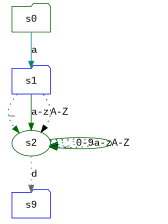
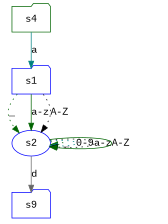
node "s0": label "s0" -> "s4"
node "s2": color darkgreen -> blue
edge "s2" -> "s9": style dotted -> solid
